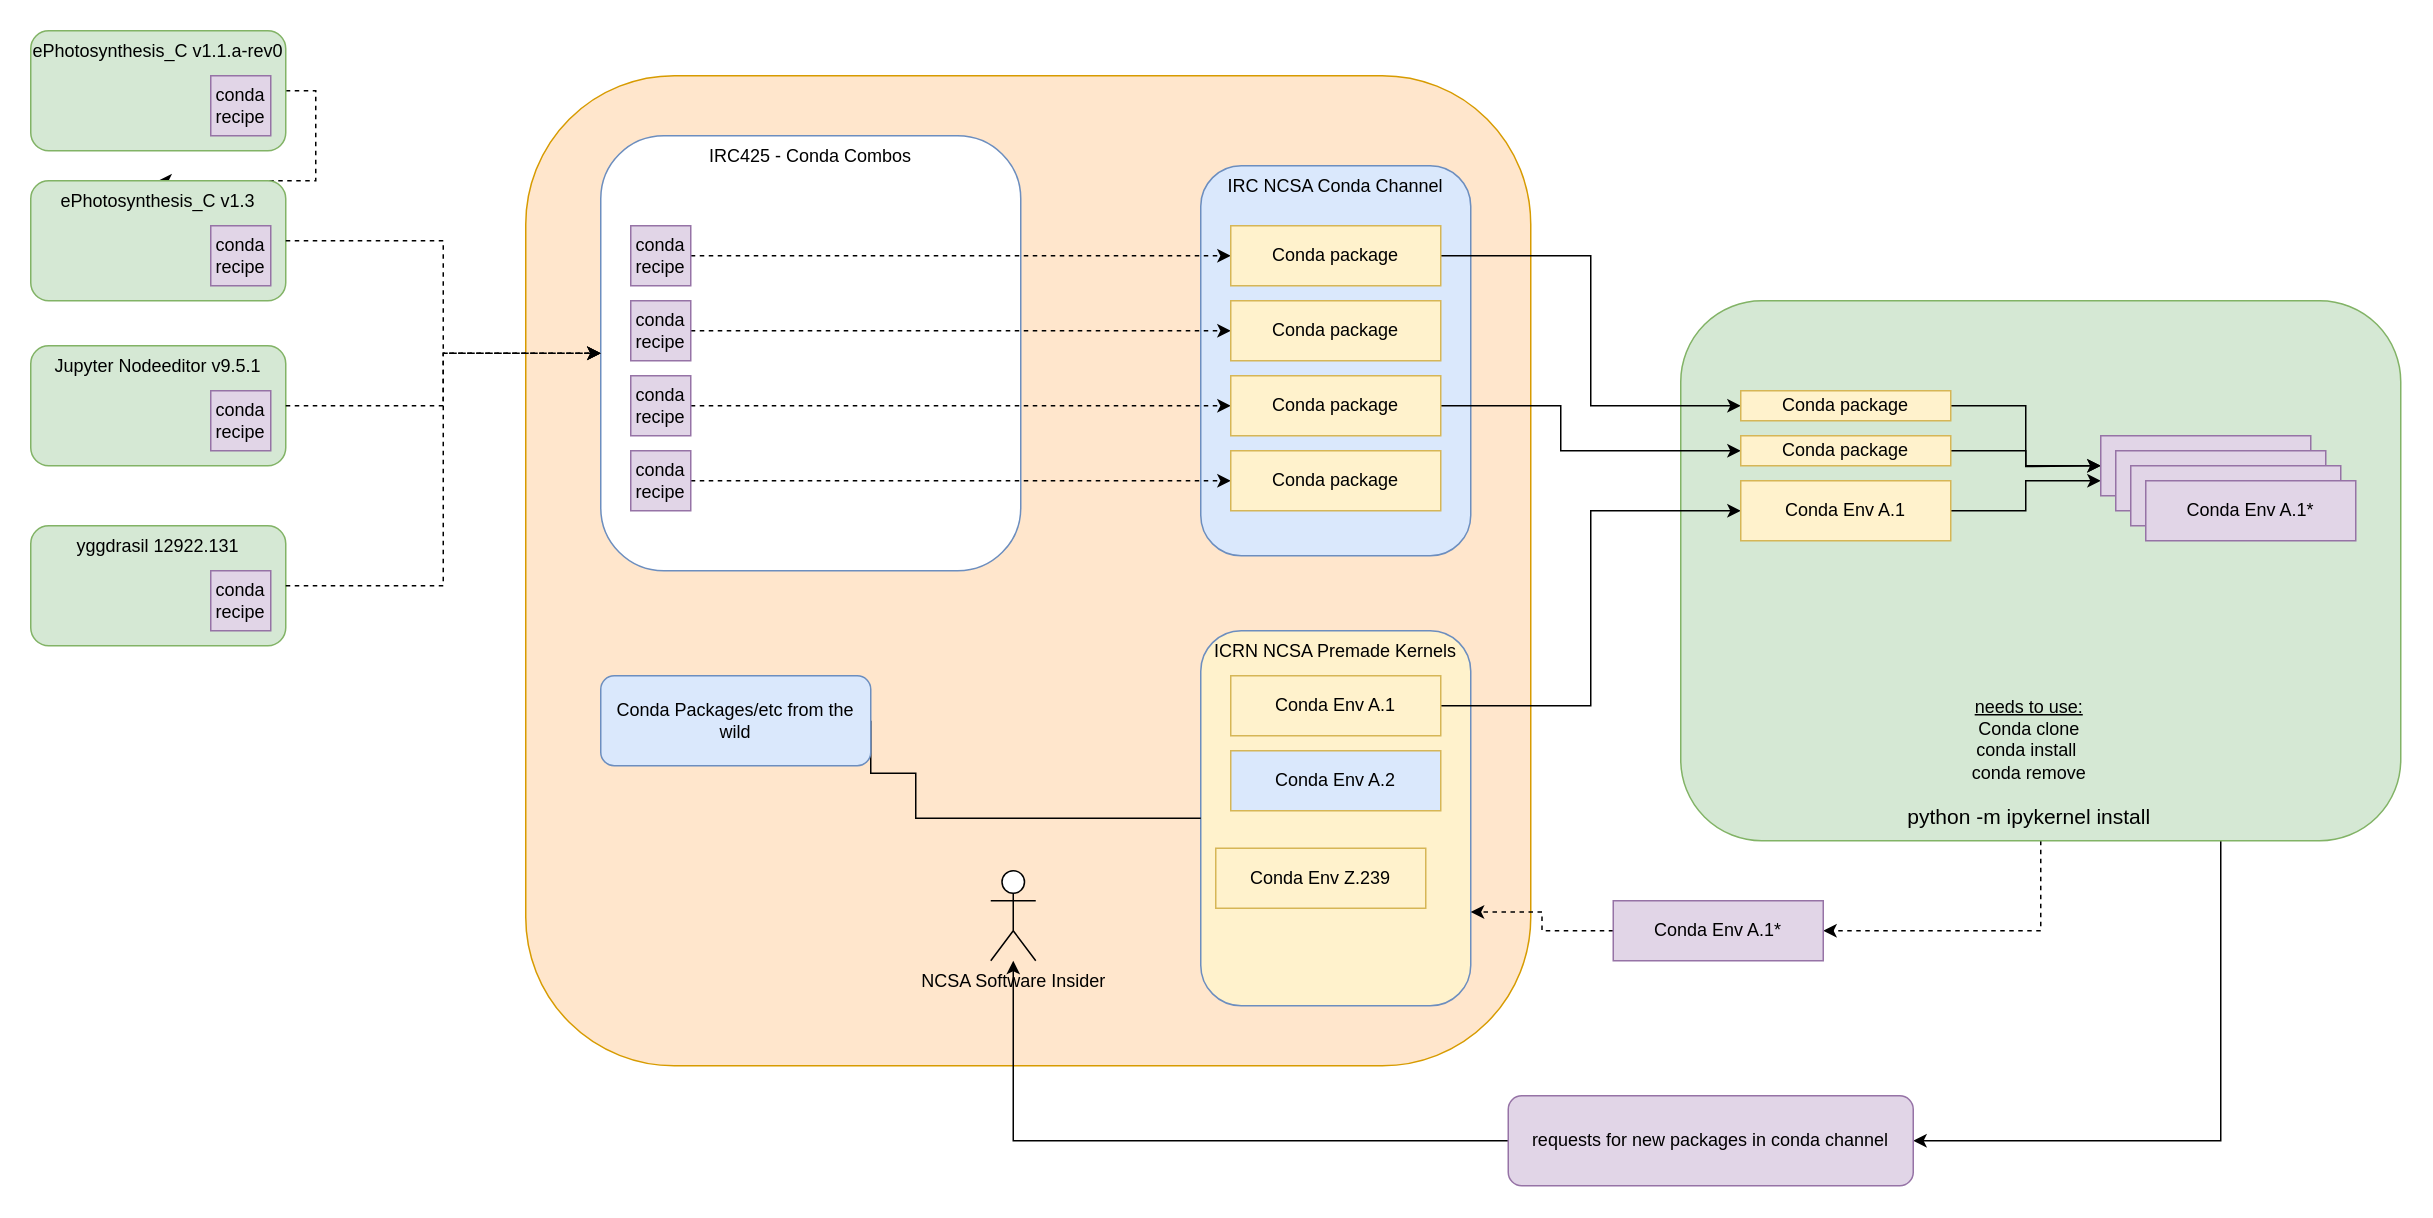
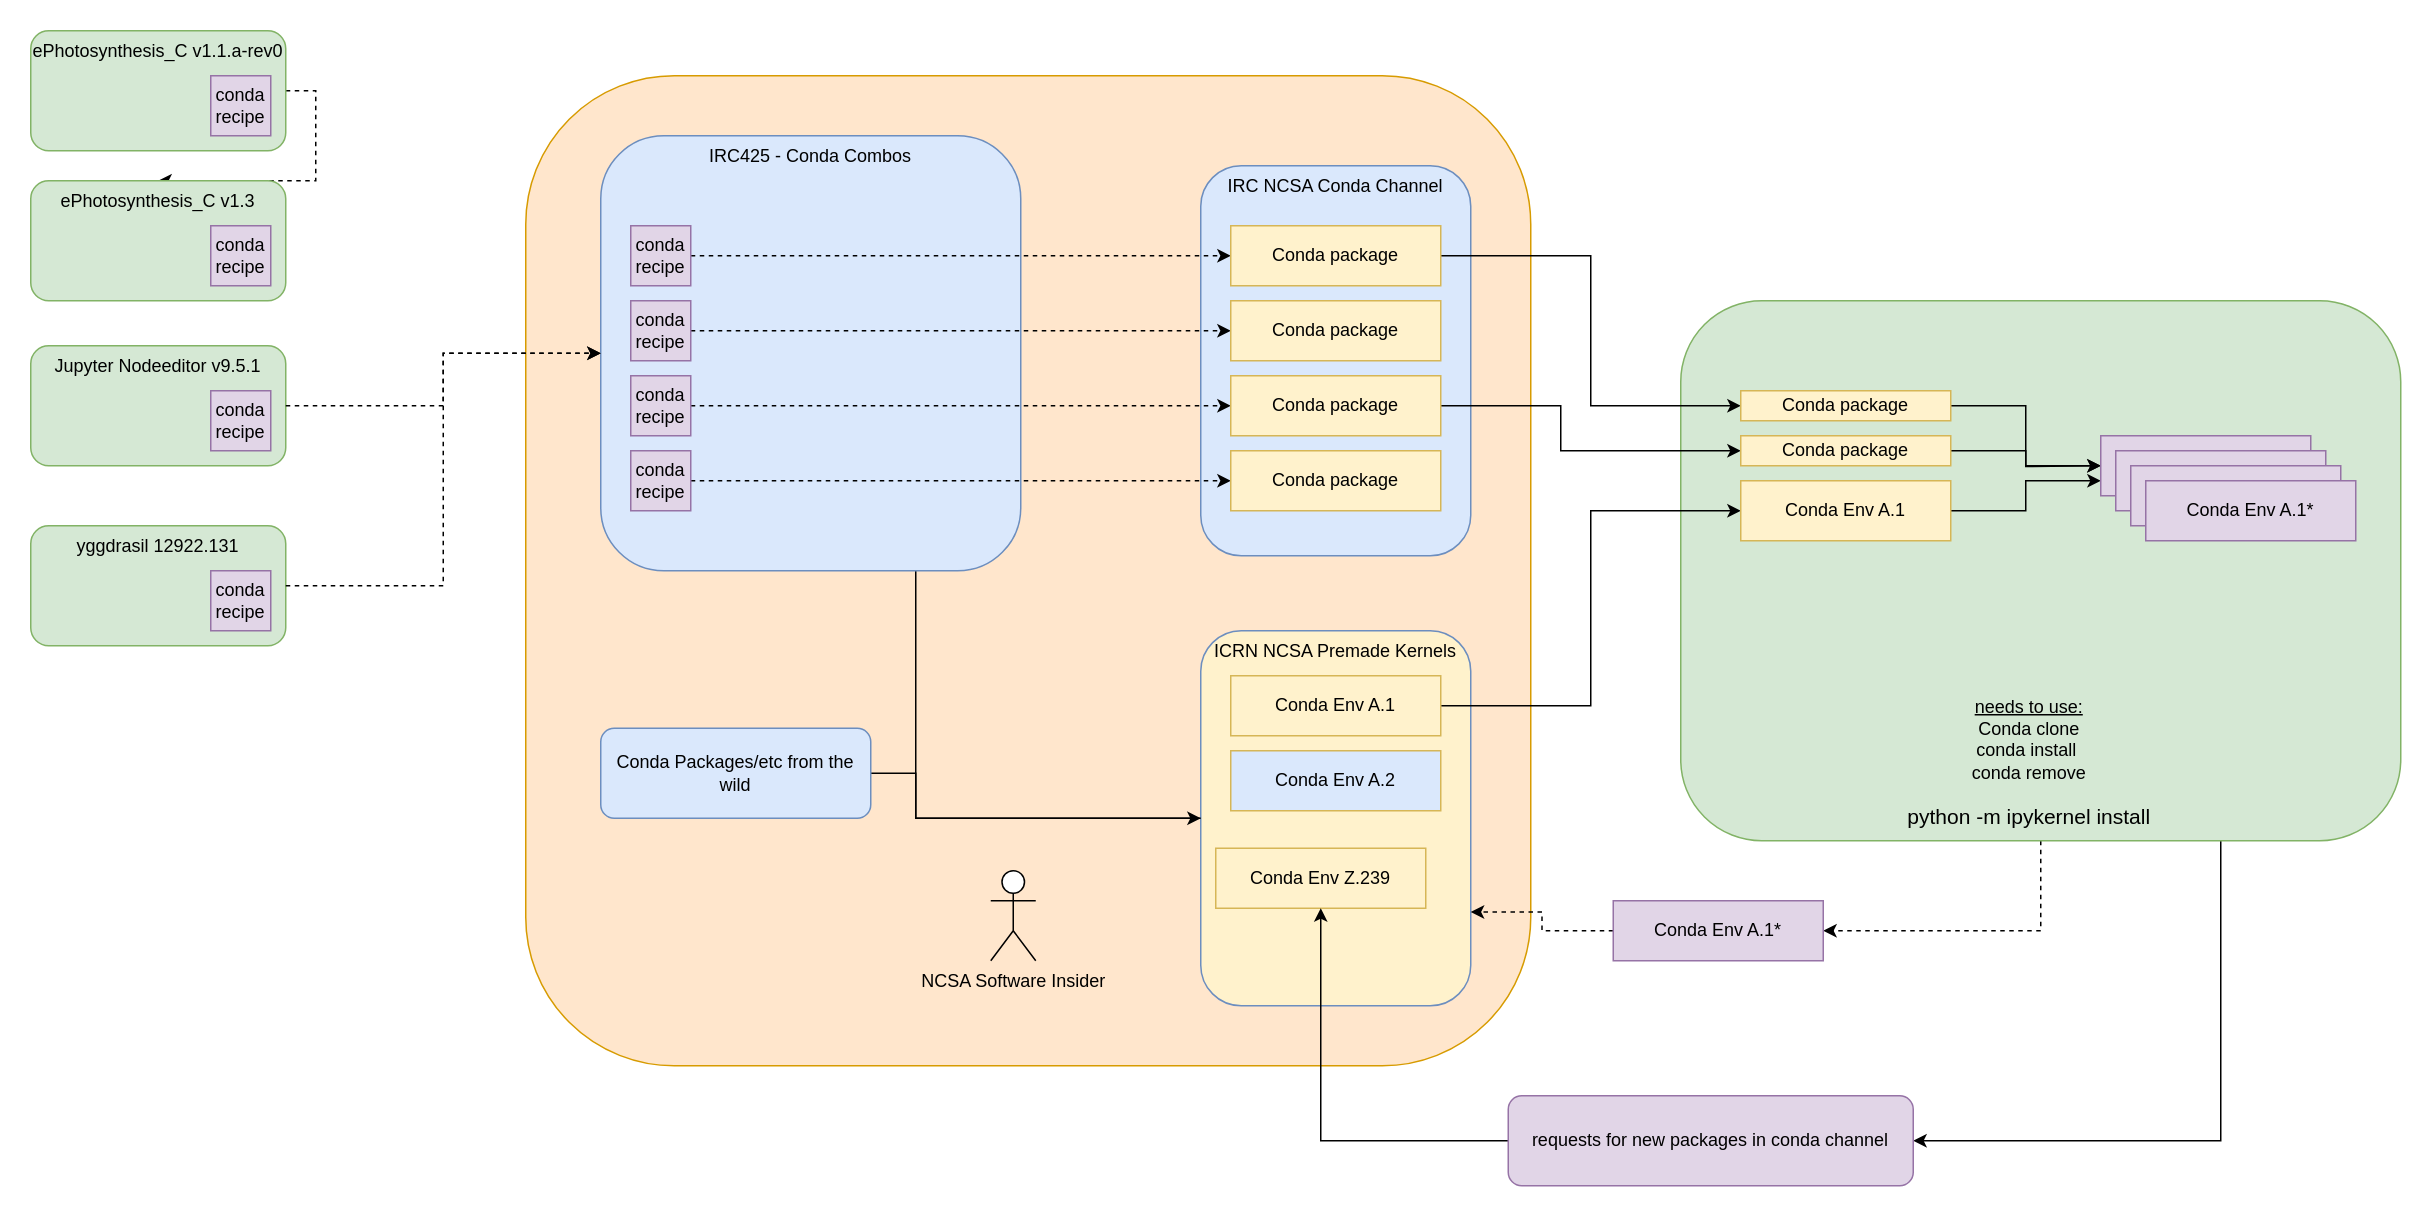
edge "ePhotosynthesis_C v1.3" -> "IRC425 - Conda Combos": removed
node "IRC425 - Conda Combos": fillcolor #ffffff -> #dae8fc
edge "IRC425 - Conda Combos" -> "ICRN NCSA Premade Kernels": added
node "Conda Packages/etc from the wild": moved (736, 721) -> (736, 773)
edge "requests for new packages in conda channel" -> "NCSA Software Insider": now "requests for new packages in conda channel" -> "Conda Env Z.239"
